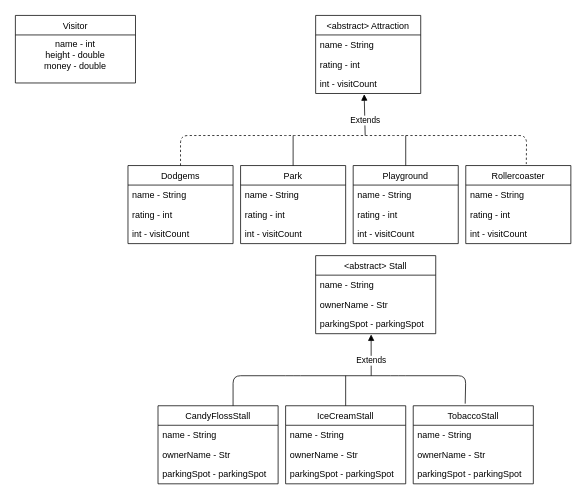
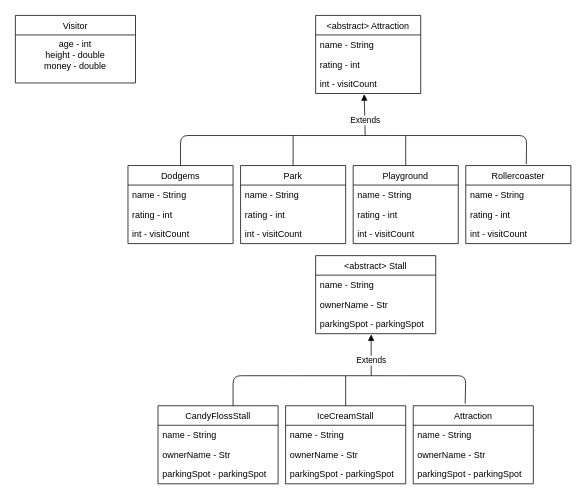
node "name - intheight - doublemoney - double": label "name - intheight - doublemoney - double" -> "age - intheight - doublemoney - double"
edge "Dodgems" -- "Rollercoaster": style dashed -> solid
node "TobaccoStall": label "TobaccoStall" -> "Attraction"
